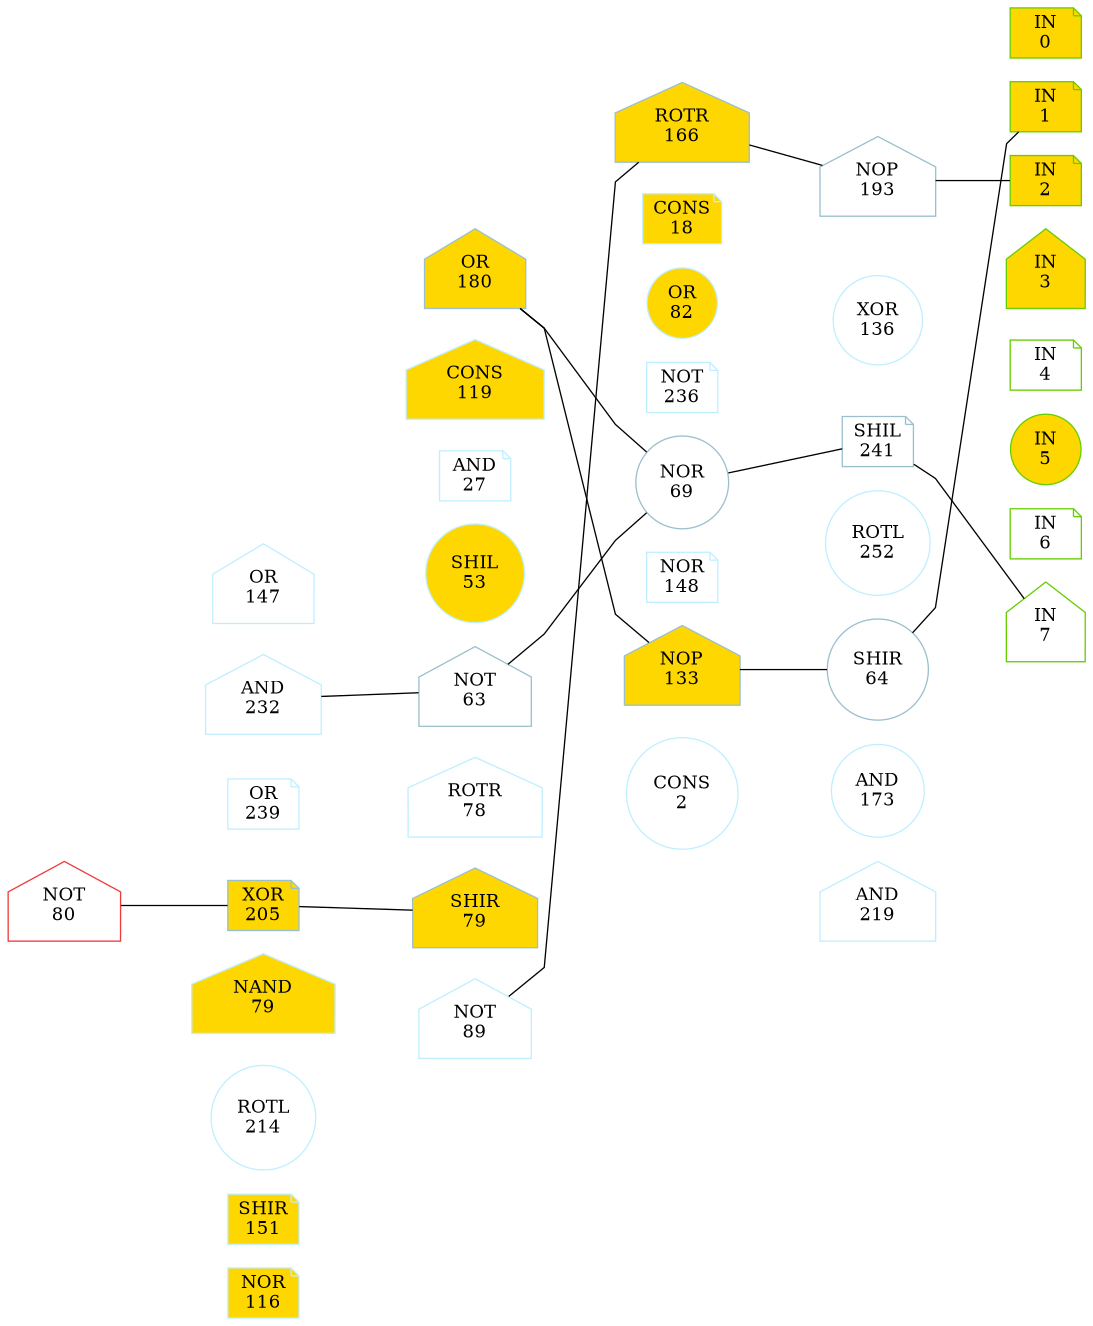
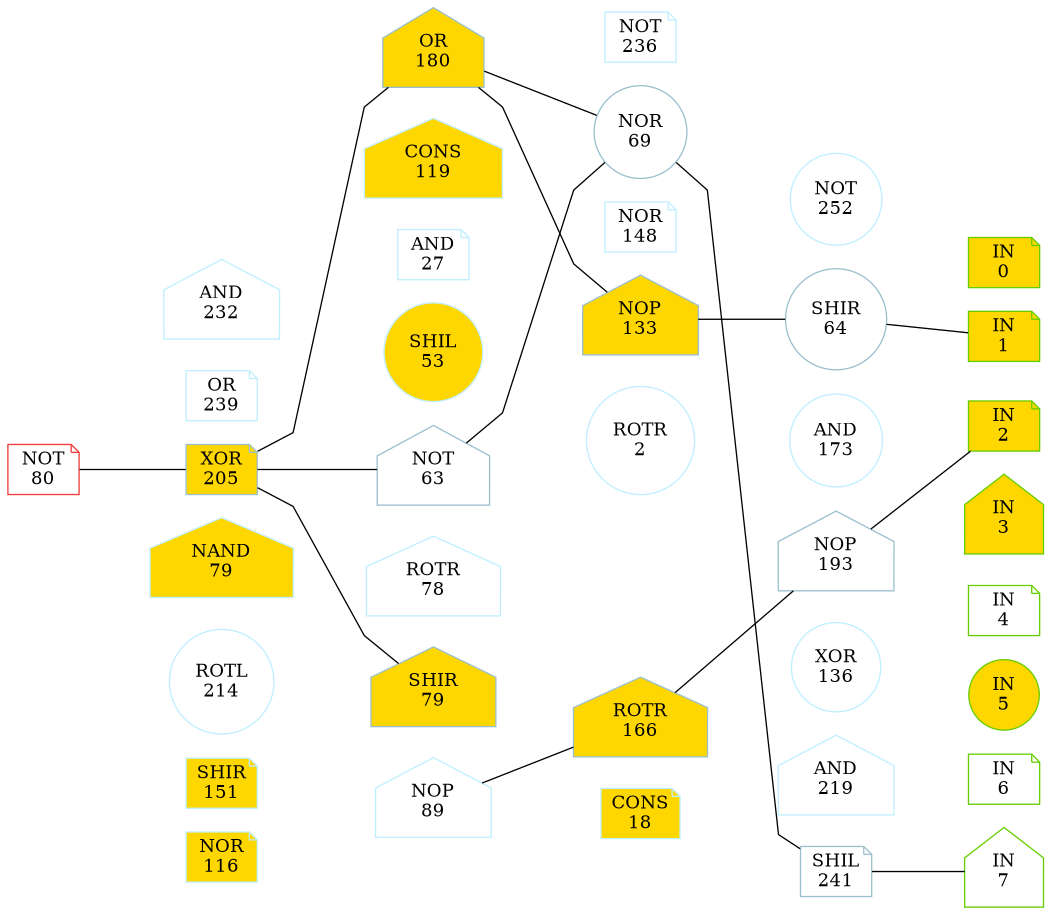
edge "OR 180" -- "XOR 205": added
node "OR 82": removed
node "ROTL 252": label "ROTL 252" -> "NOT 252"
node "OR 147": removed
edge "NOT 63" -- "AND 232": now "NOT 63" -- "XOR 205"
node "CONS 2": label "CONS 2" -> "ROTR 2"
node "NOT 80": shape house -> note
node "NOT 89": label "NOT 89" -> "NOP 89"
